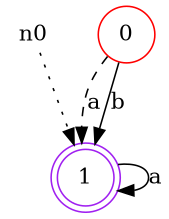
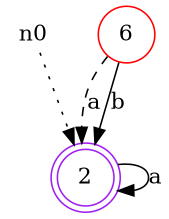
node "0": label "0" -> "6"
node "1": label "1" -> "2"
